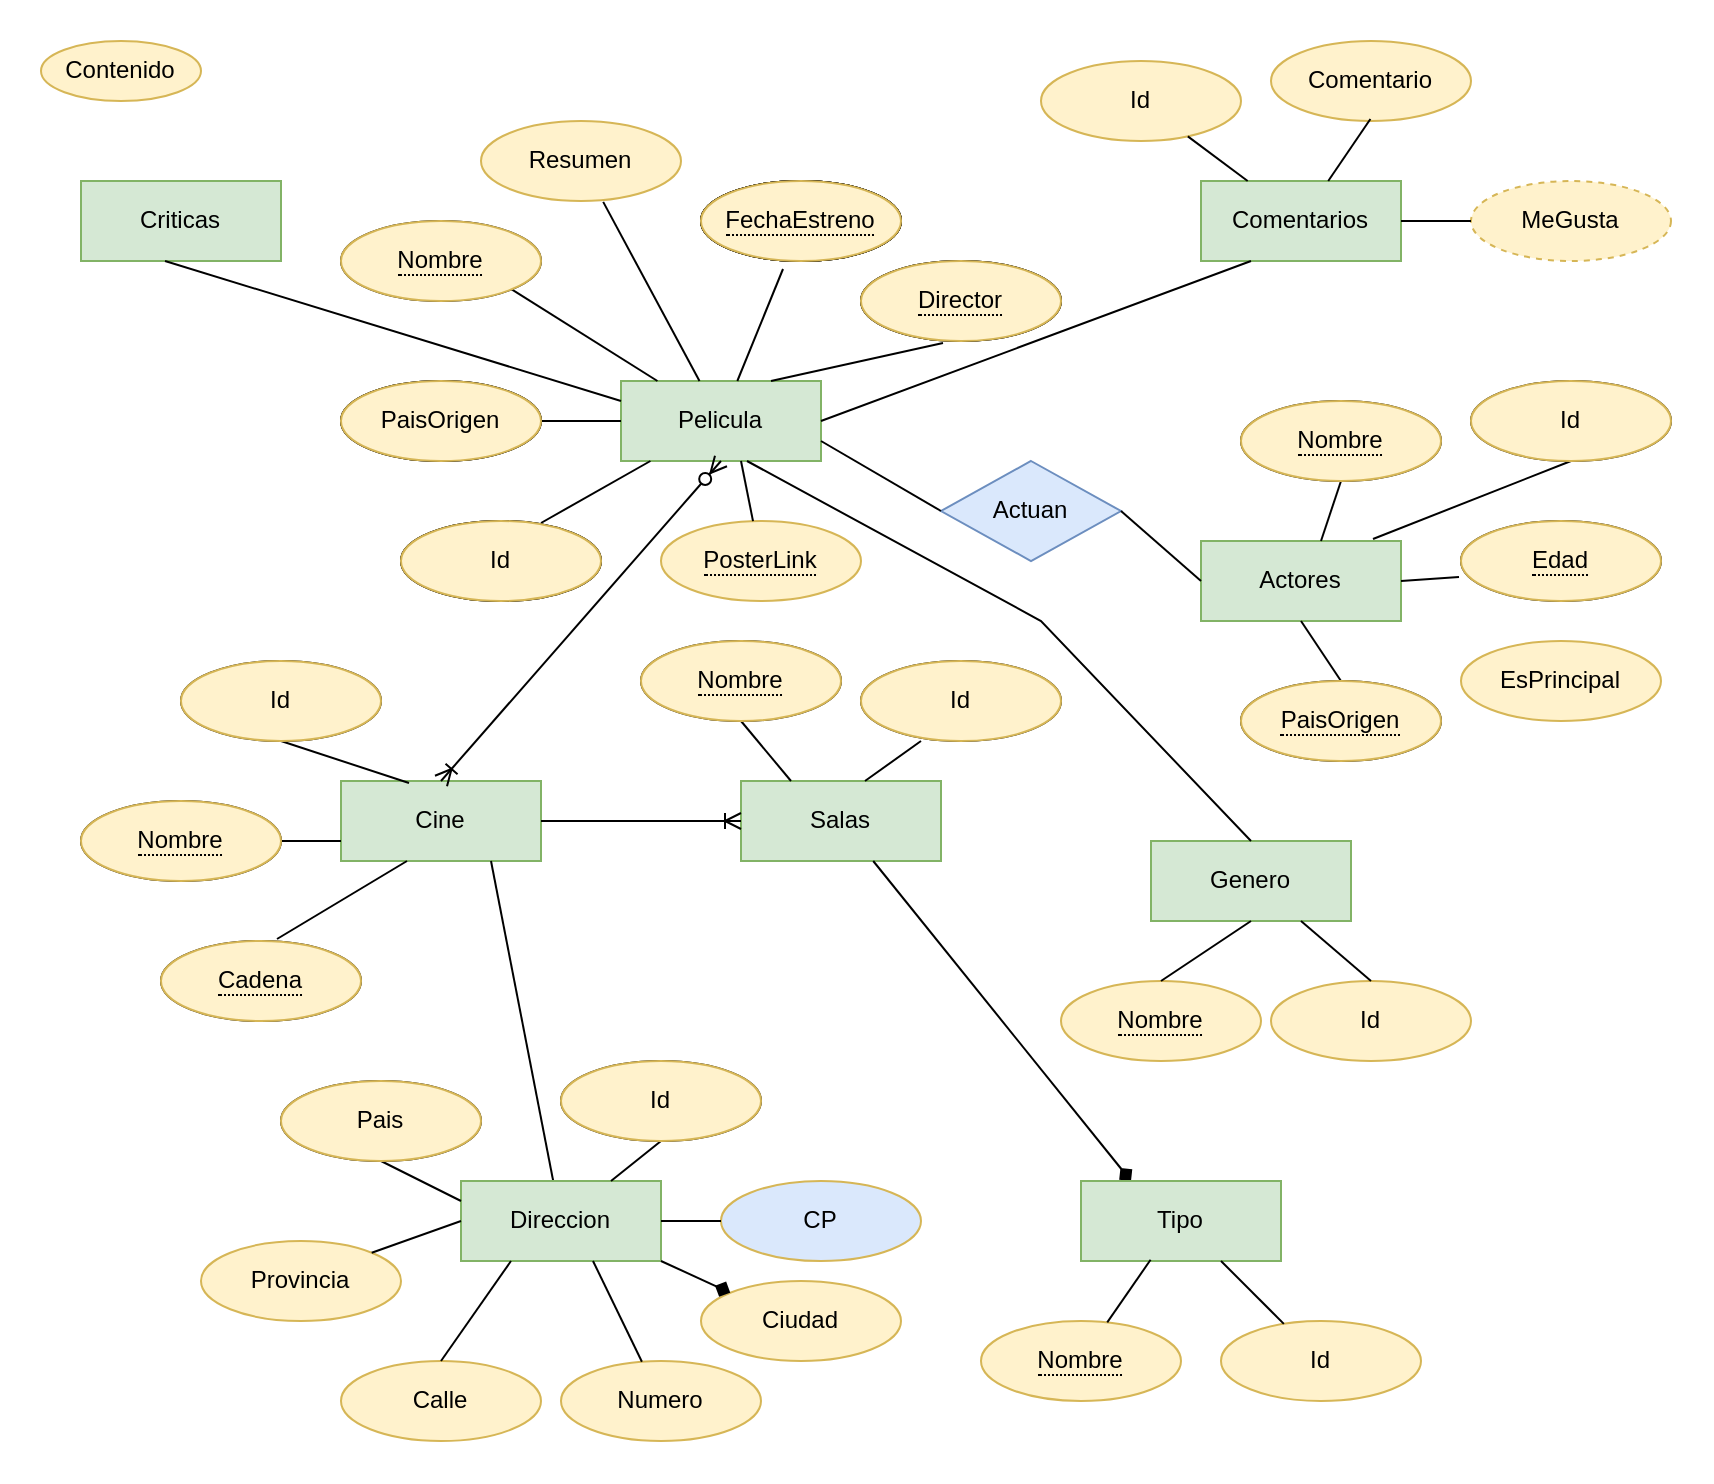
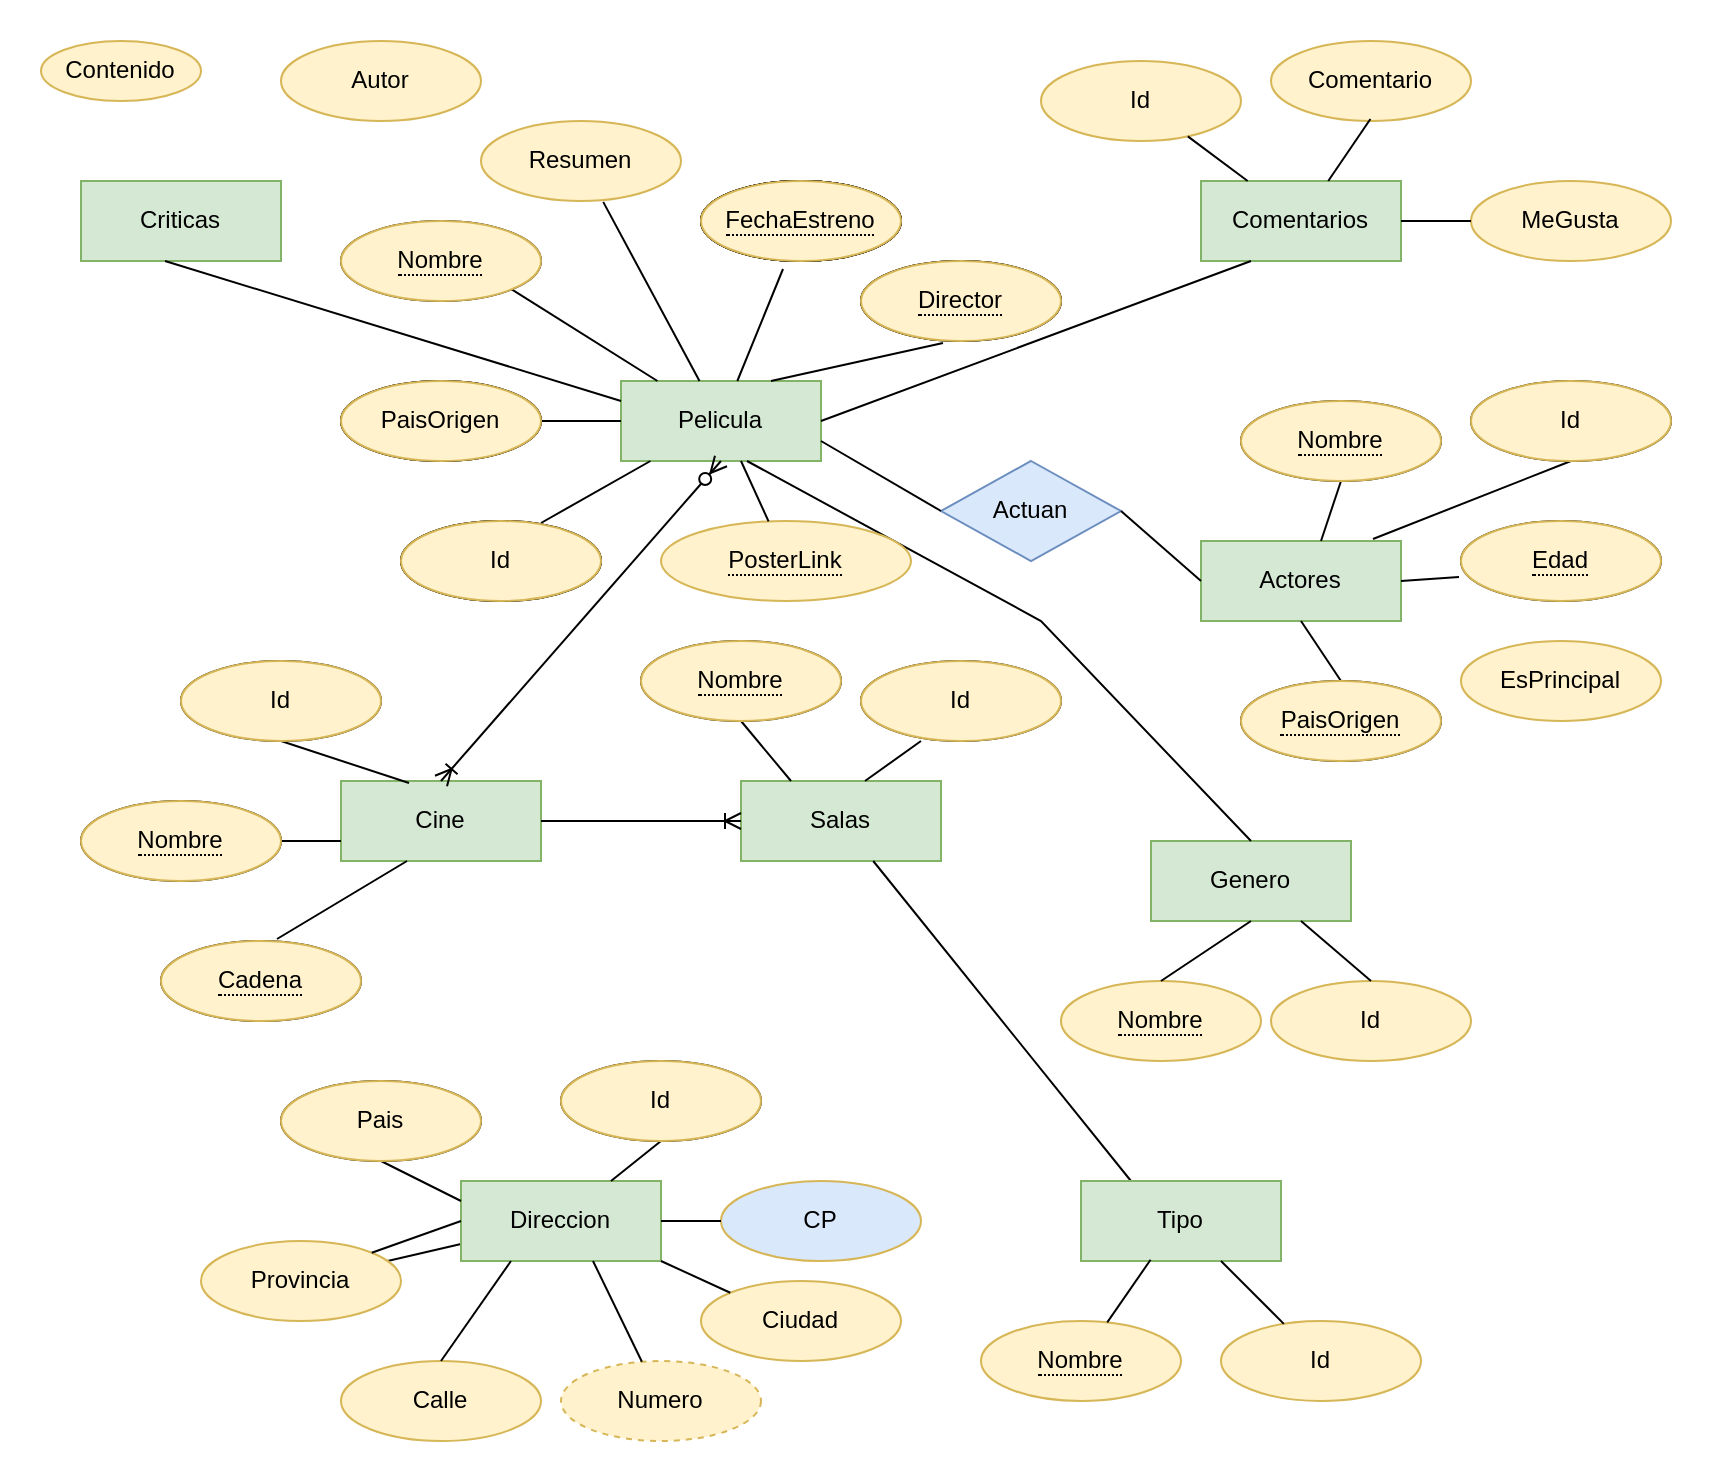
node "Autor": added
node "MeGusta": style dashed -> solid
node "PosterLink": size 200x80 -> 250x80
edge "Cine" -- "Direccion": now "Provincia" -- "Direccion"
edge "Salas" -> "Tipo": arrowhead diamond -> none
edge "Direccion" -> "Ciudad": arrowhead diamond -> none
node "Numero": style solid -> dashed
